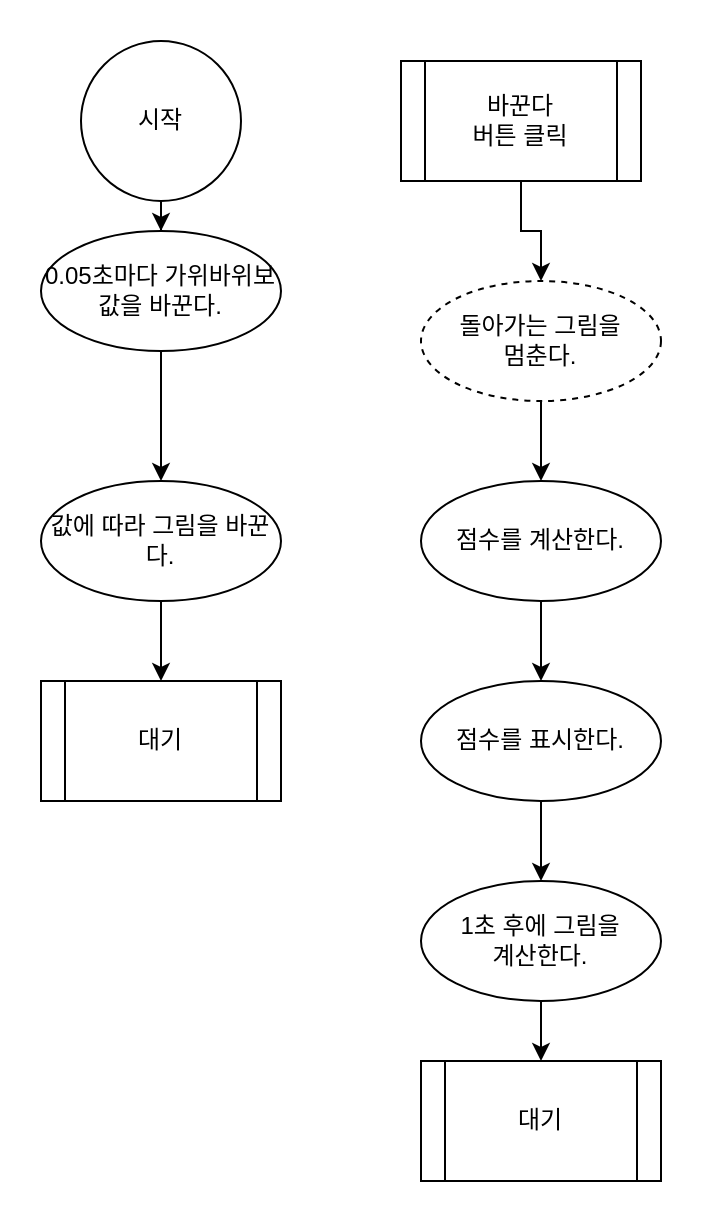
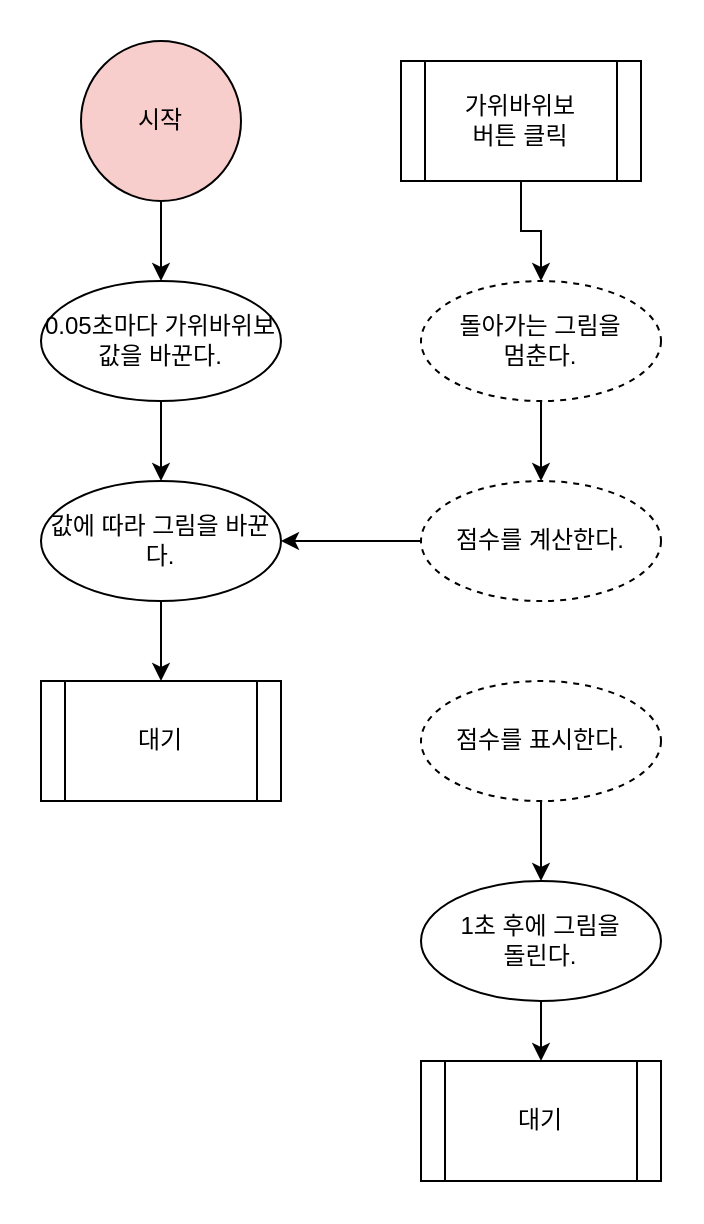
node "시작": fillcolor #ffffff -> #f8cecc
node "바꾼다 버튼 클릭": label "바꾼다 버튼 클릭" -> "가위바위보 버튼 클릭"
node "0.05초마다 가위바위보 값을 바꾼다.": moved (161, 291) -> (161, 341)
node "점수를 계산한다.": style solid -> dashed
edge "점수를 계산한다." -> "점수를 표시한다.": now "점수를 계산한다." -> "값에 따라 그림을 바꾼다."
node "점수를 표시한다.": style solid -> dashed
node "1초 후에 그림을 계산한다.": label "1초 후에 그림을 계산한다." -> "1초 후에 그림을 돌린다."
